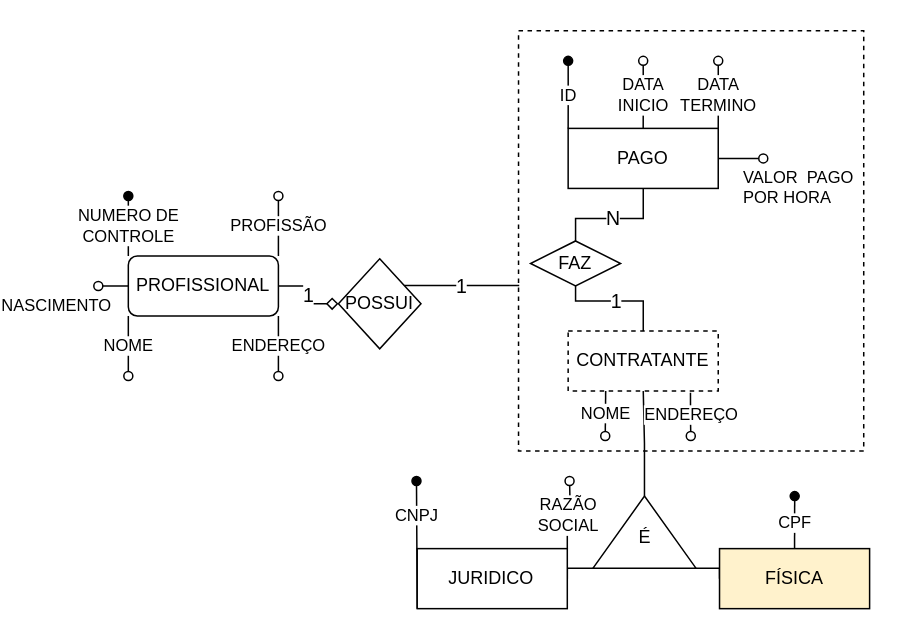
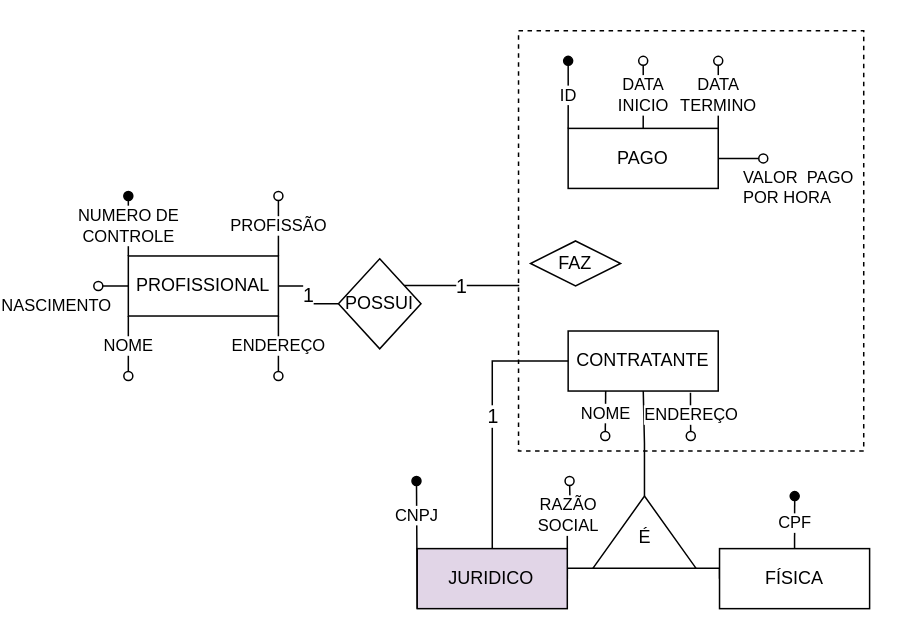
edge "PAGO" -- "FAZ": removed, label "N"
node "PROFISSIONAL": shape rounded rectangle -> rectangle
edge "FAZ" -- "CONTRATANTE": now "JURIDICO" -- "CONTRATANTE"
edge "PROFISSIONAL" -> "POSSUI": arrowhead diamond -> none
node "CONTRATANTE": style dashed -> solid
node "JURIDICO": fillcolor #ffffff -> #e1d5e7
node "FÍSICA": fillcolor #fff2cc -> #ffffff
